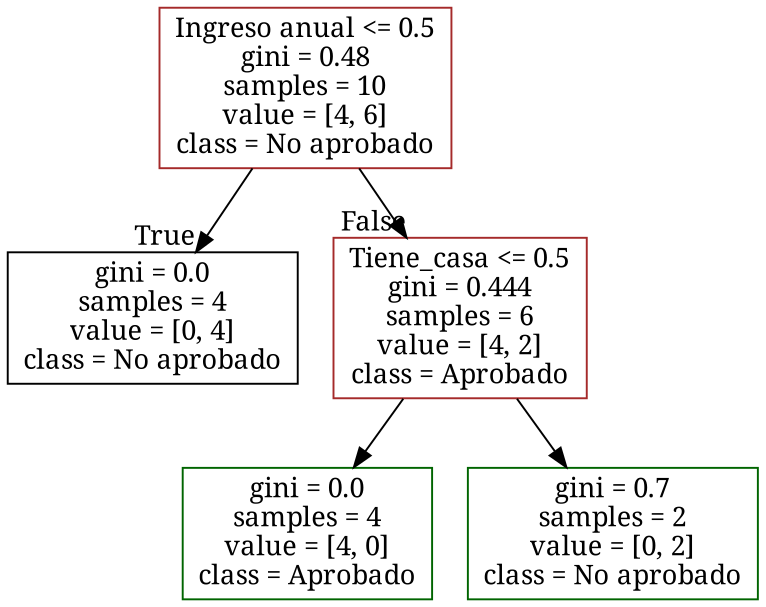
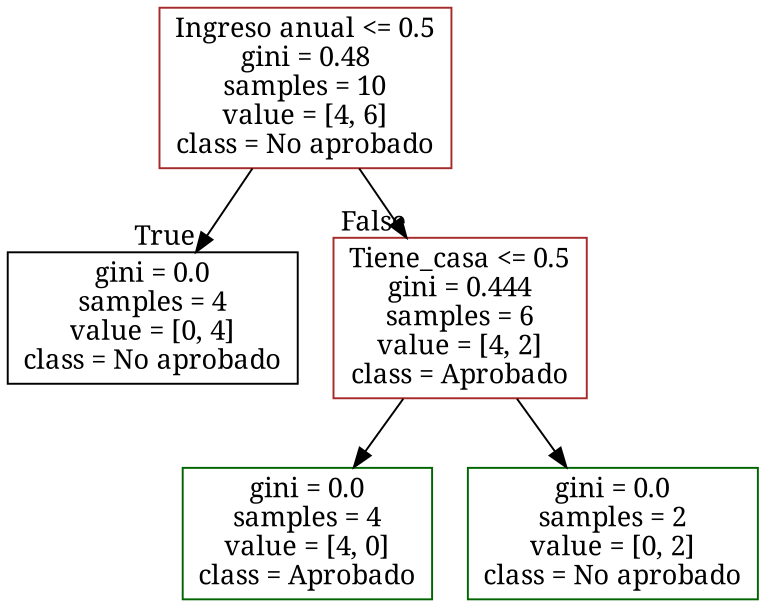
node "gini = 0.7 samples = 2 value = [0, 2] class = No aprobado": label "gini = 0.7 samples = 2 value = [0, 2] class = No aprobado" -> "gini = 0.0 samples = 2 value = [0, 2] class = No aprobado"
